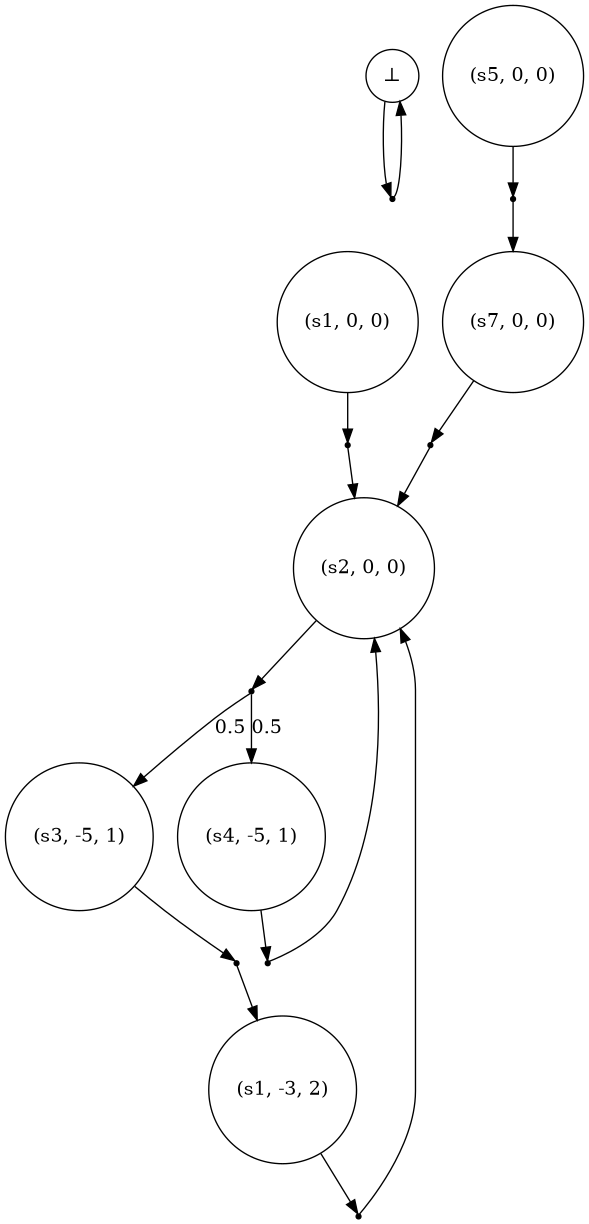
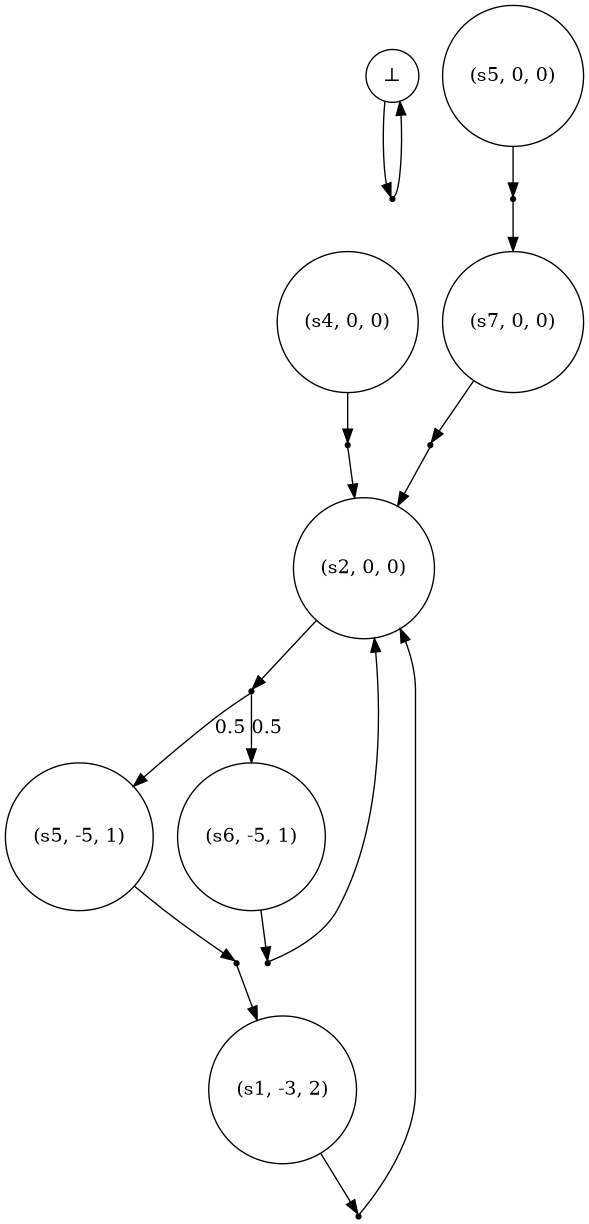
node "(s1, 0, 0)": label "(s1, 0, 0)" -> "(s4, 0, 0)"
node "(s3, -5, 1)": label "(s3, -5, 1)" -> "(s5, -5, 1)"
node "(s4, -5, 1)": label "(s4, -5, 1)" -> "(s6, -5, 1)"
